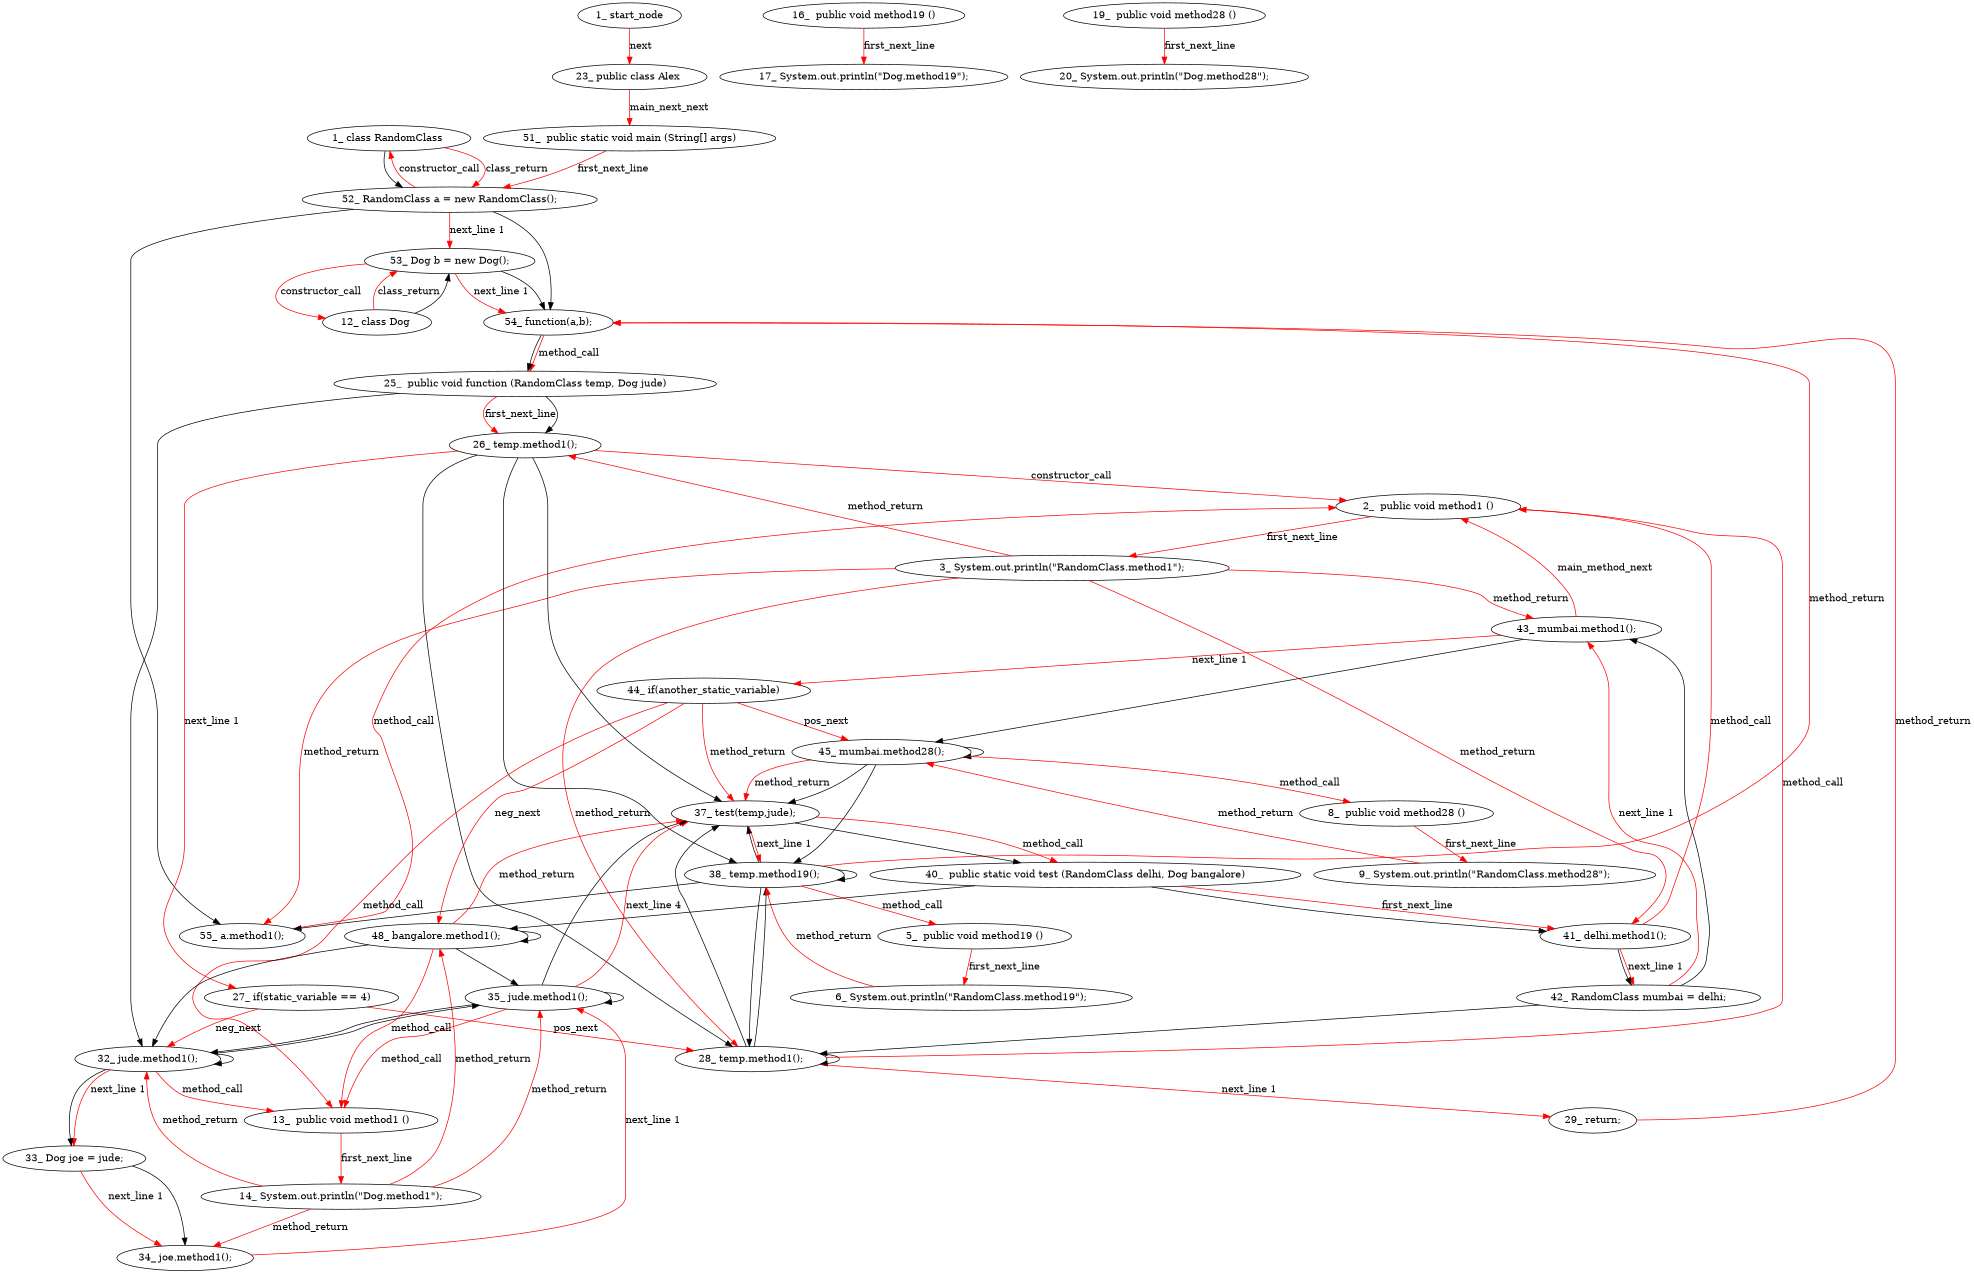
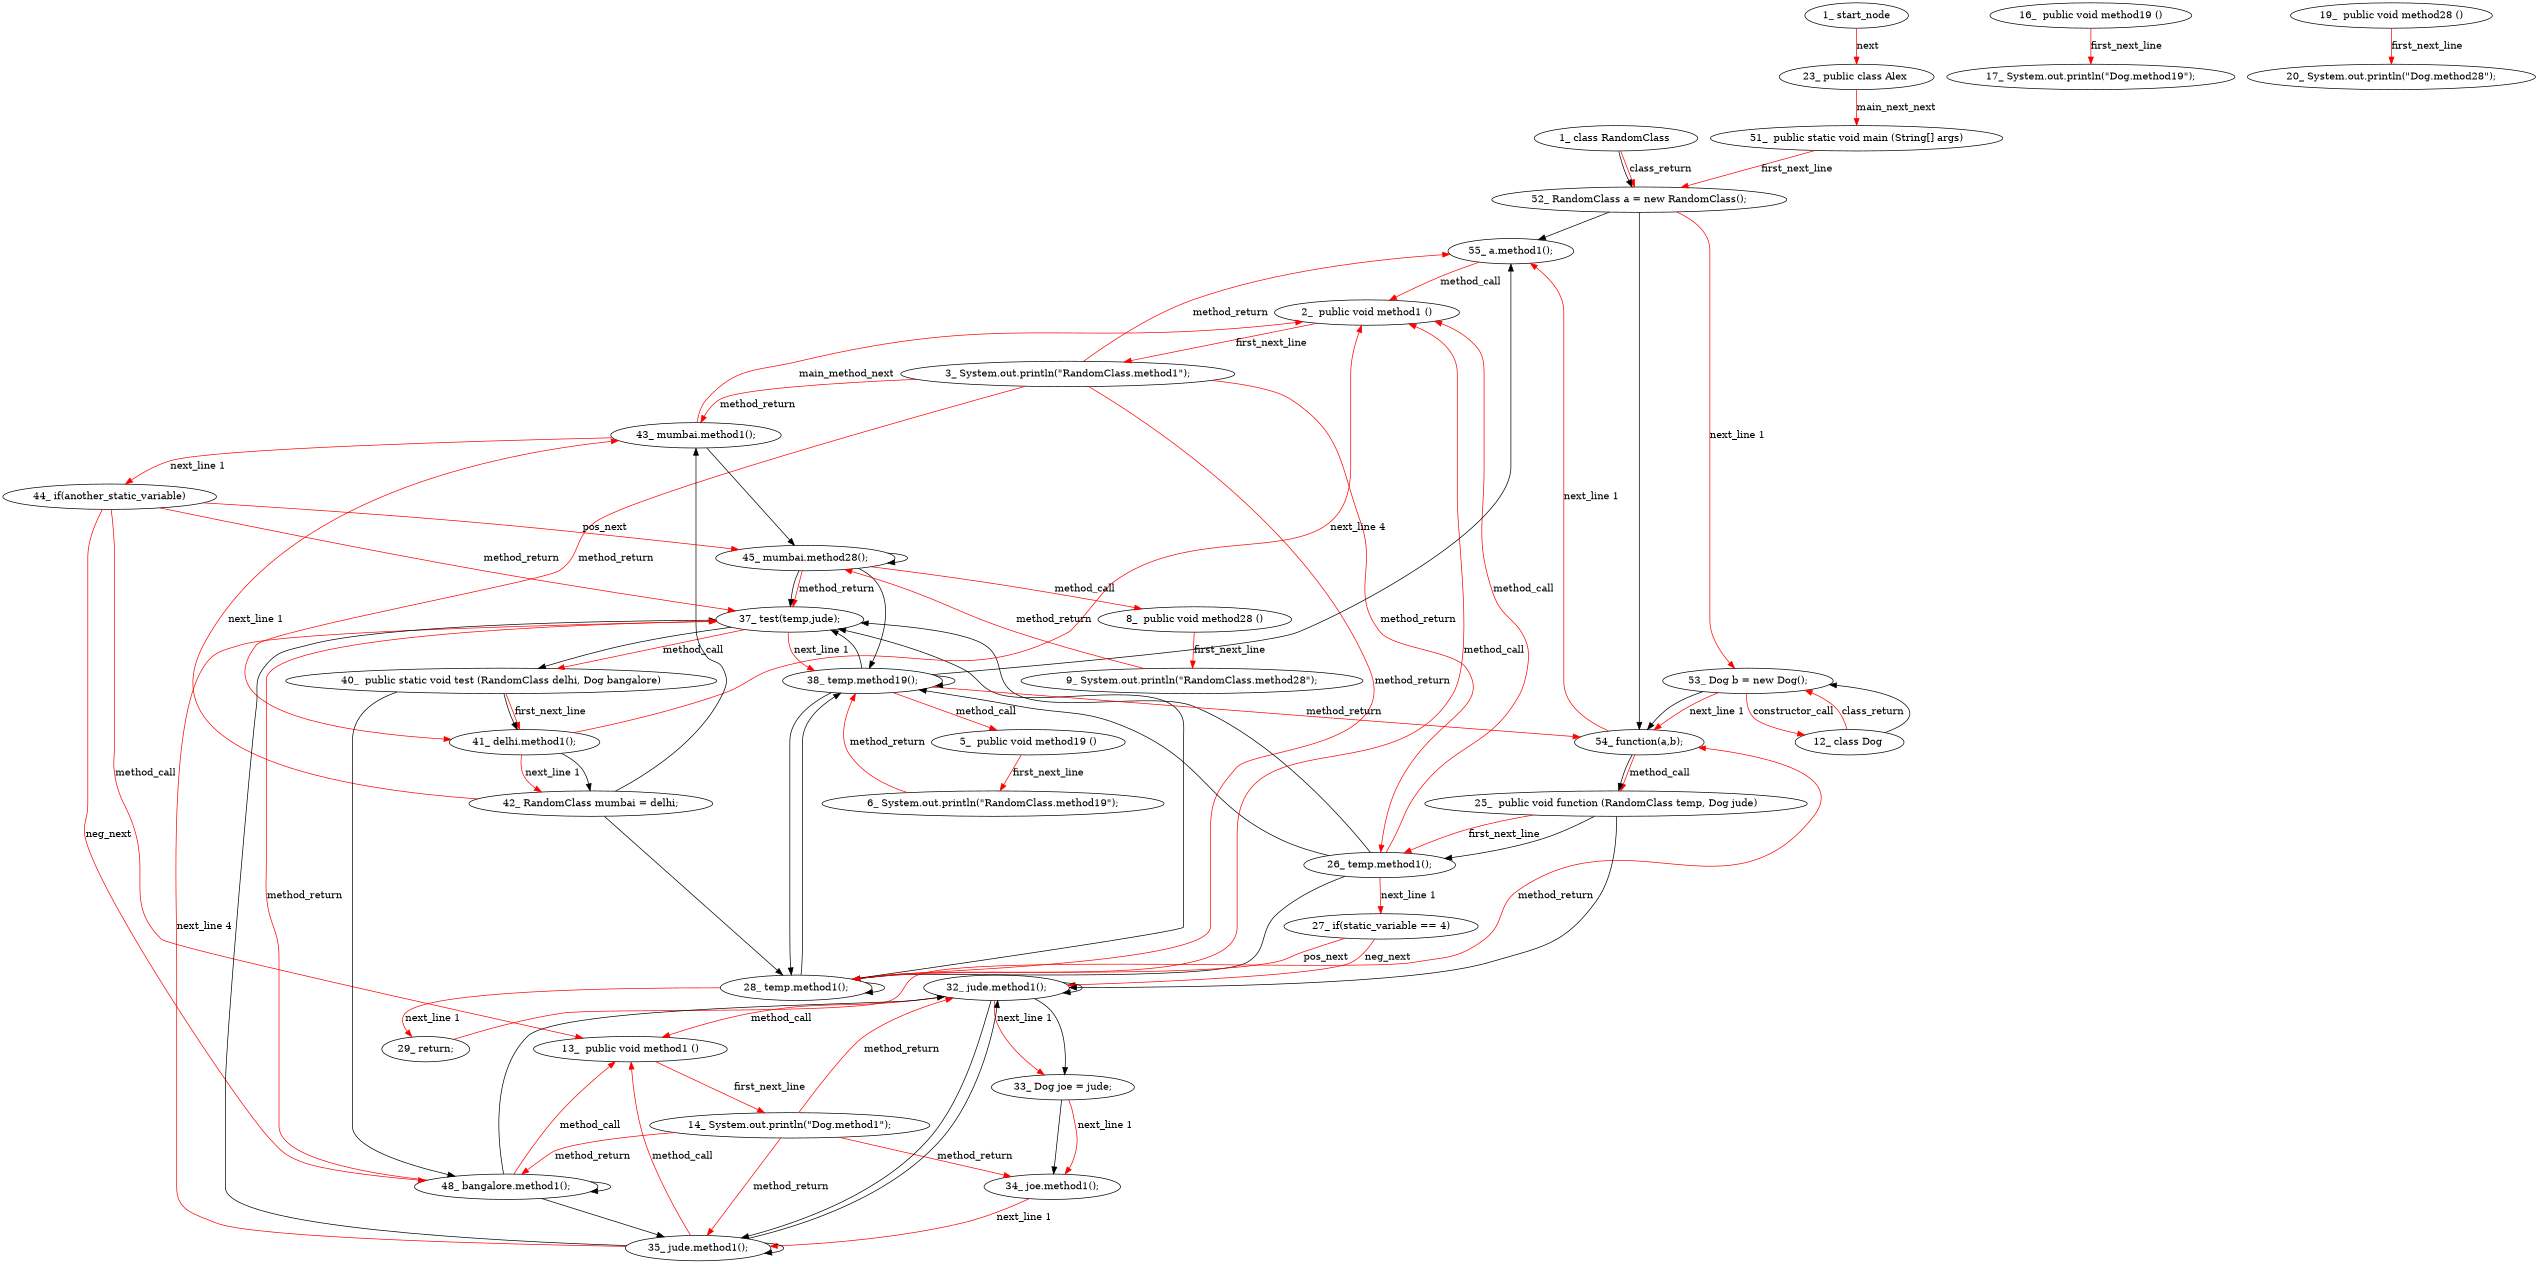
edge "52_ RandomClass a = new RandomClass();" -> "1_ class RandomClass": removed, label "constructor_call"
edge "26_ temp.method1();" -> "2_  public void method1 ()": label "constructor_call" -> "method_call"
edge "54_ function(a,b);" -> "55_ a.method1();": added, label "next_line 1"
edge "41_ delhi.method1();" -> "2_  public void method1 ()": label "method_call" -> "next_line 4"
